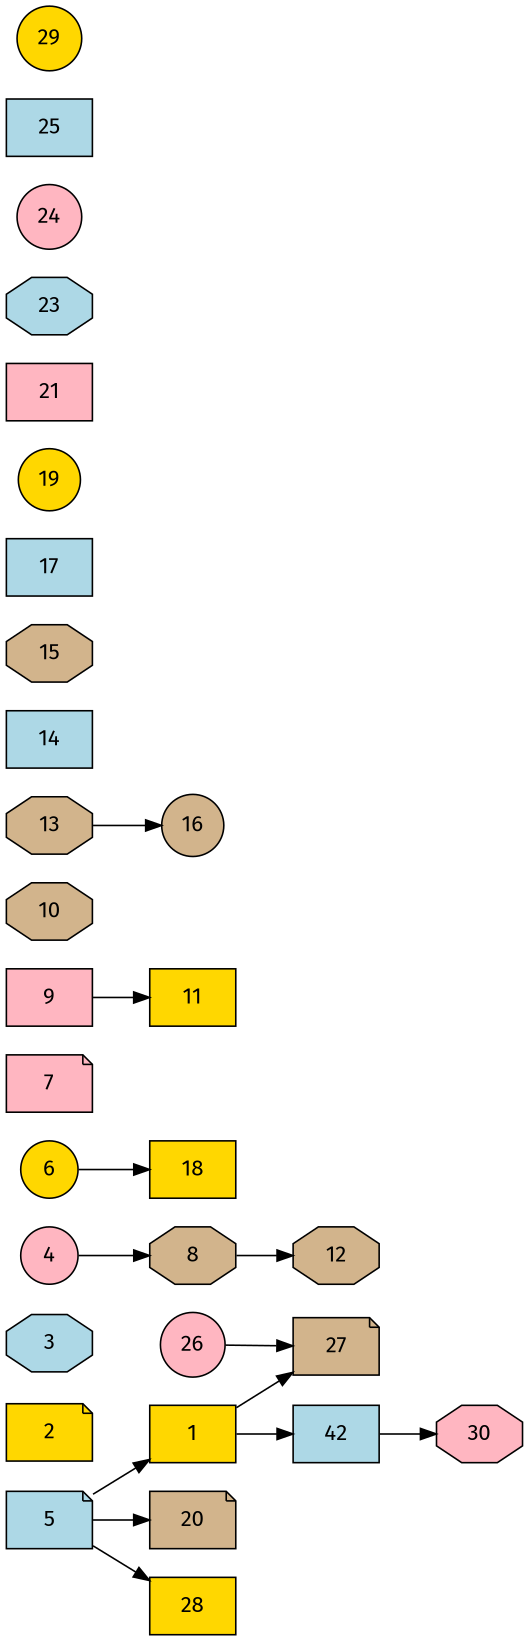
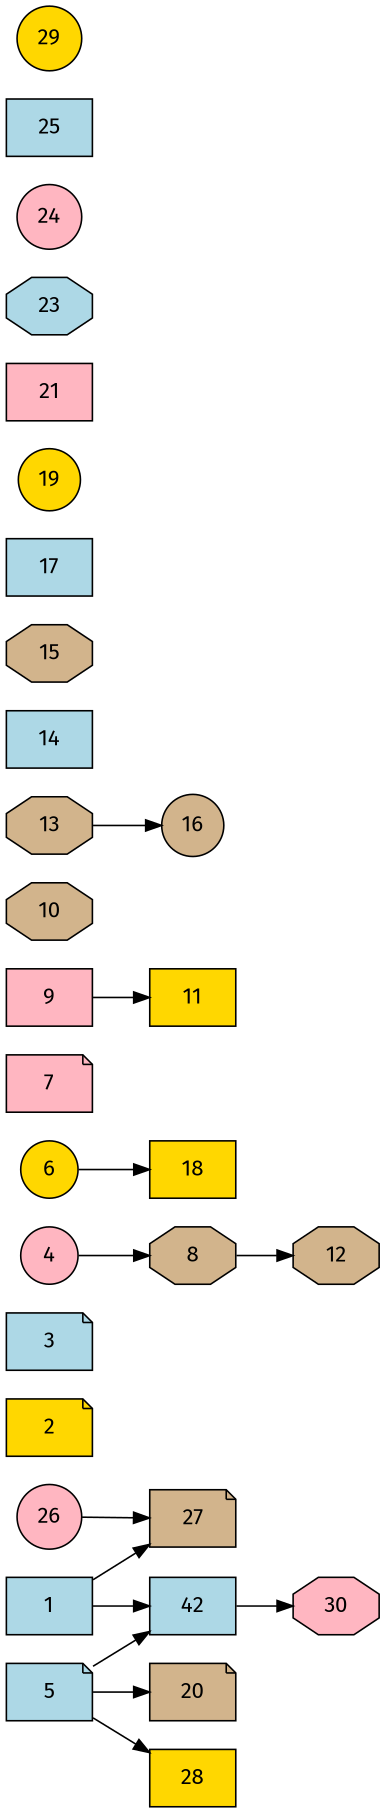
node "3": shape octagon -> note
node "1": fillcolor gold -> lightblue
edge "5" -> "1": now "5" -> "42"
